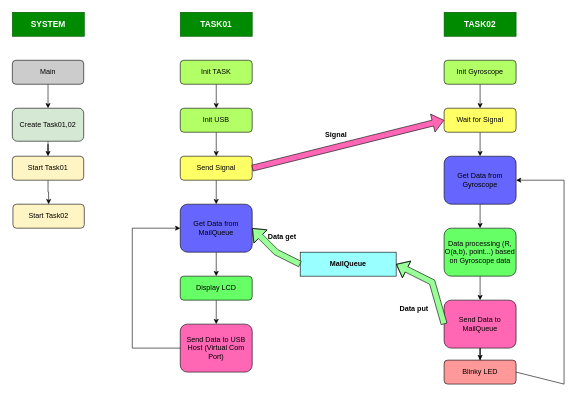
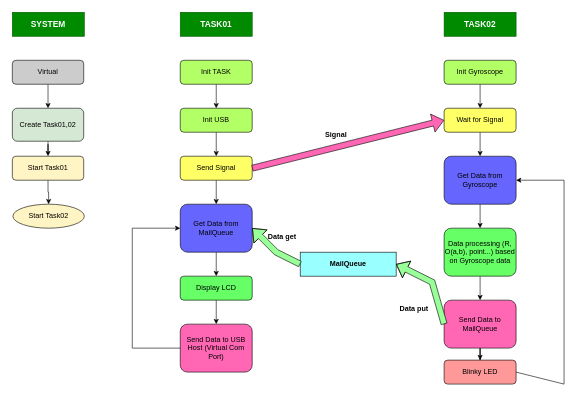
node "Main": label "Main" -> "Virtual"
node "Start Task02": shape rounded rectangle -> ellipse
